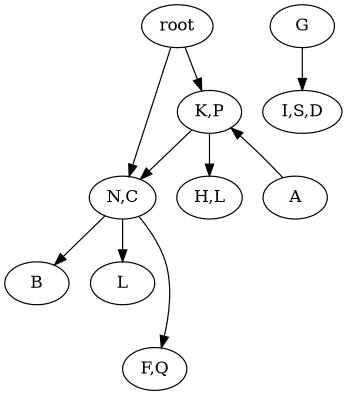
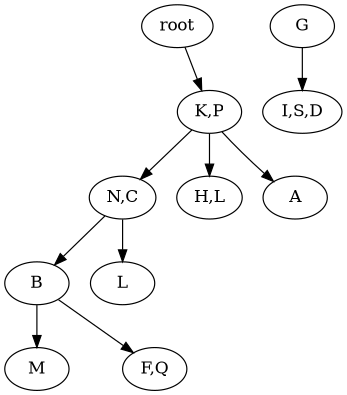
edge "root" -> "N,C": removed
edge "A" -> "K,P": reversed
edge "N,C" -> "F,Q": now "B" -> "F,Q"
node "M": added
